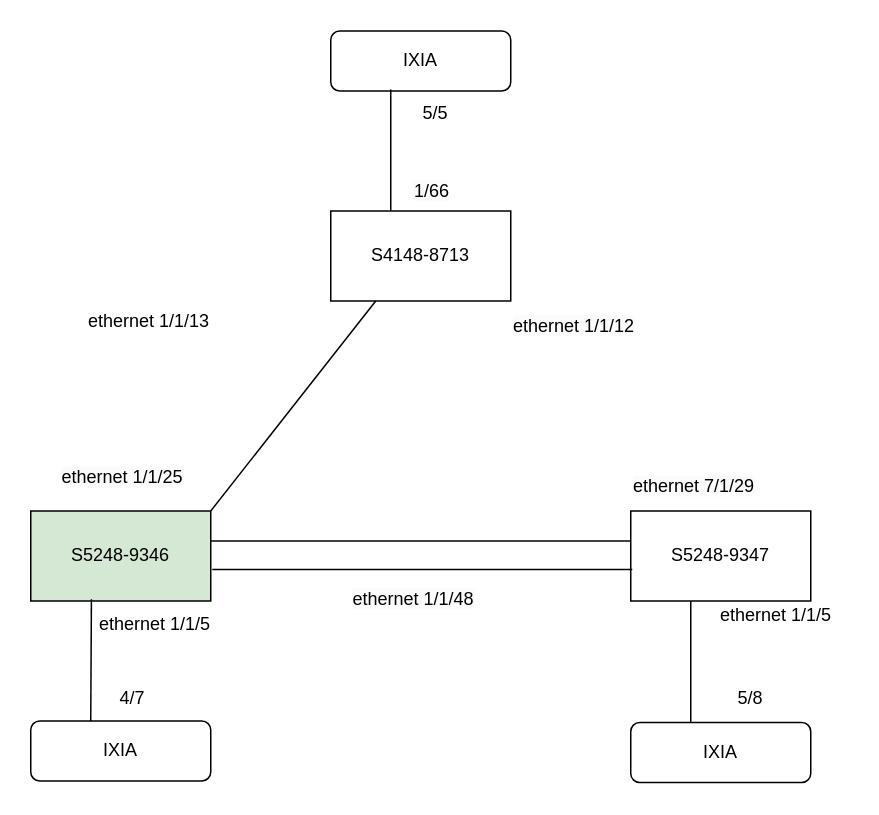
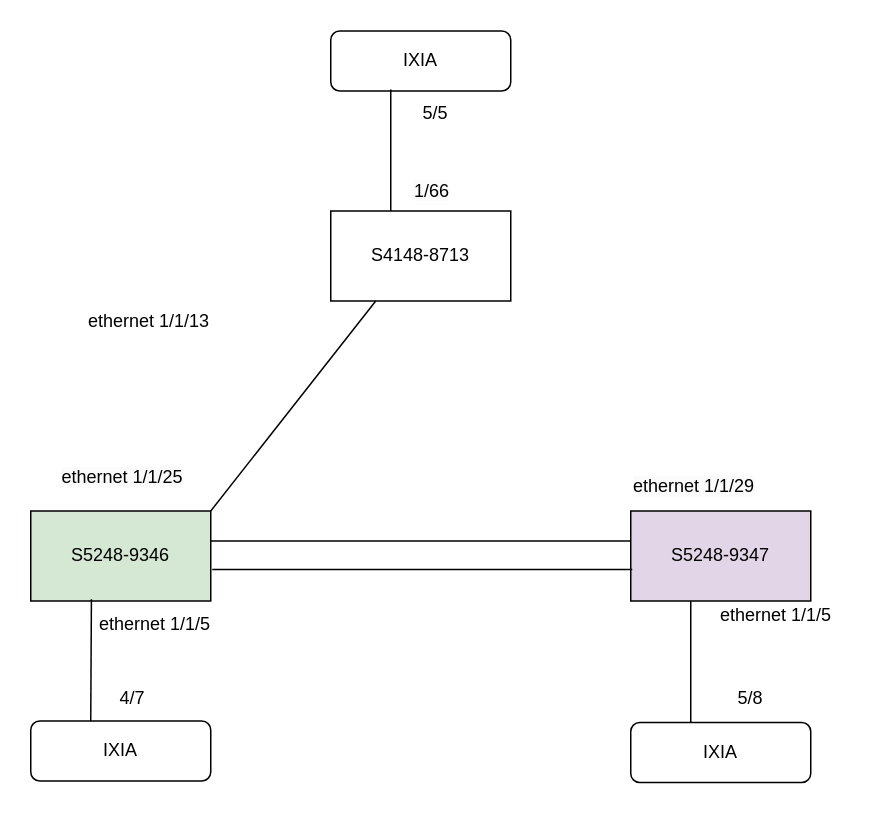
node "ethernet 1/1/12": removed
node "ethernet 7/1/29": label "ethernet 7/1/29" -> "ethernet 1/1/29"
node "S5248-9347": fillcolor #ffffff -> #e1d5e7
node "ethernet 1/1/48": removed
